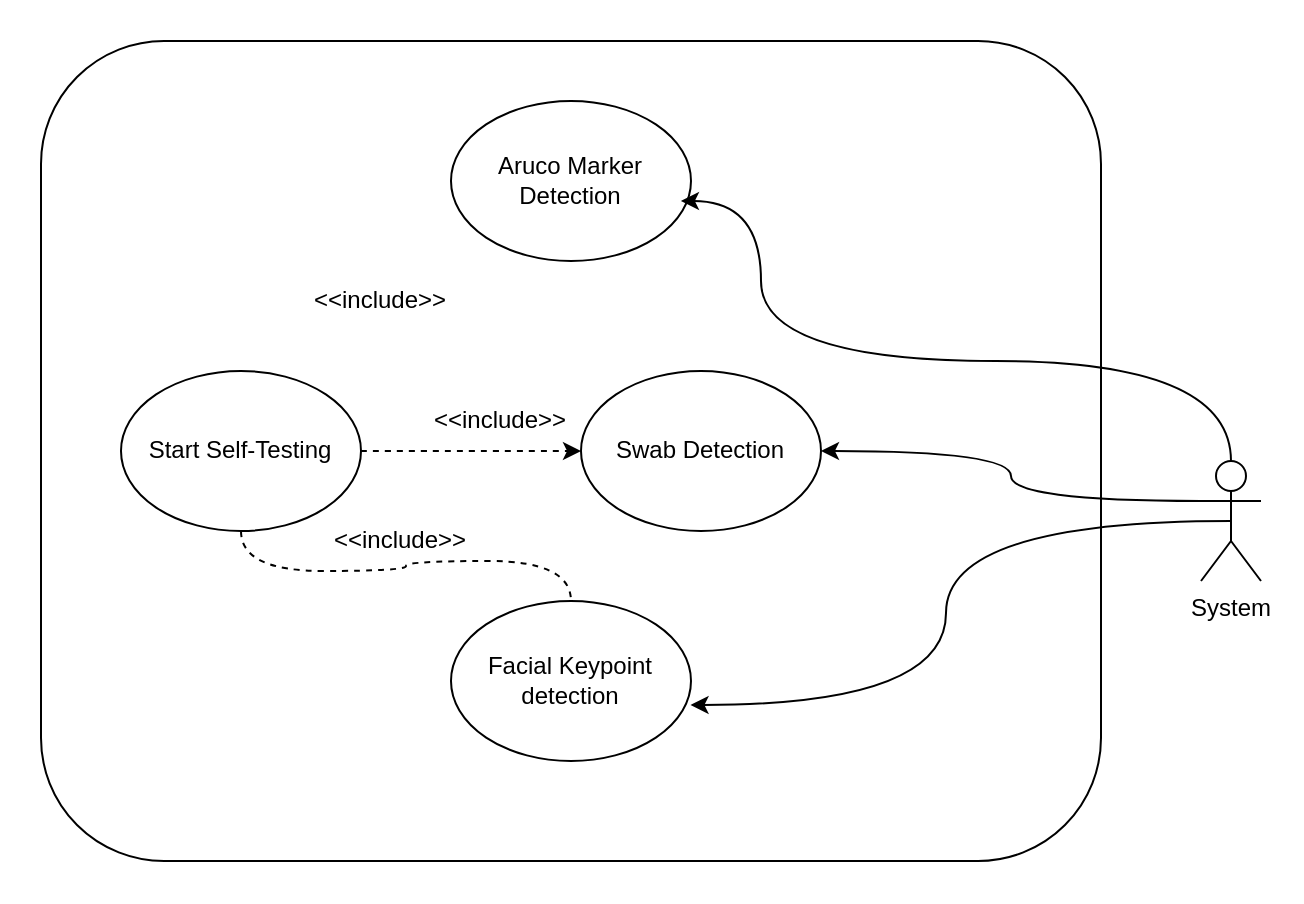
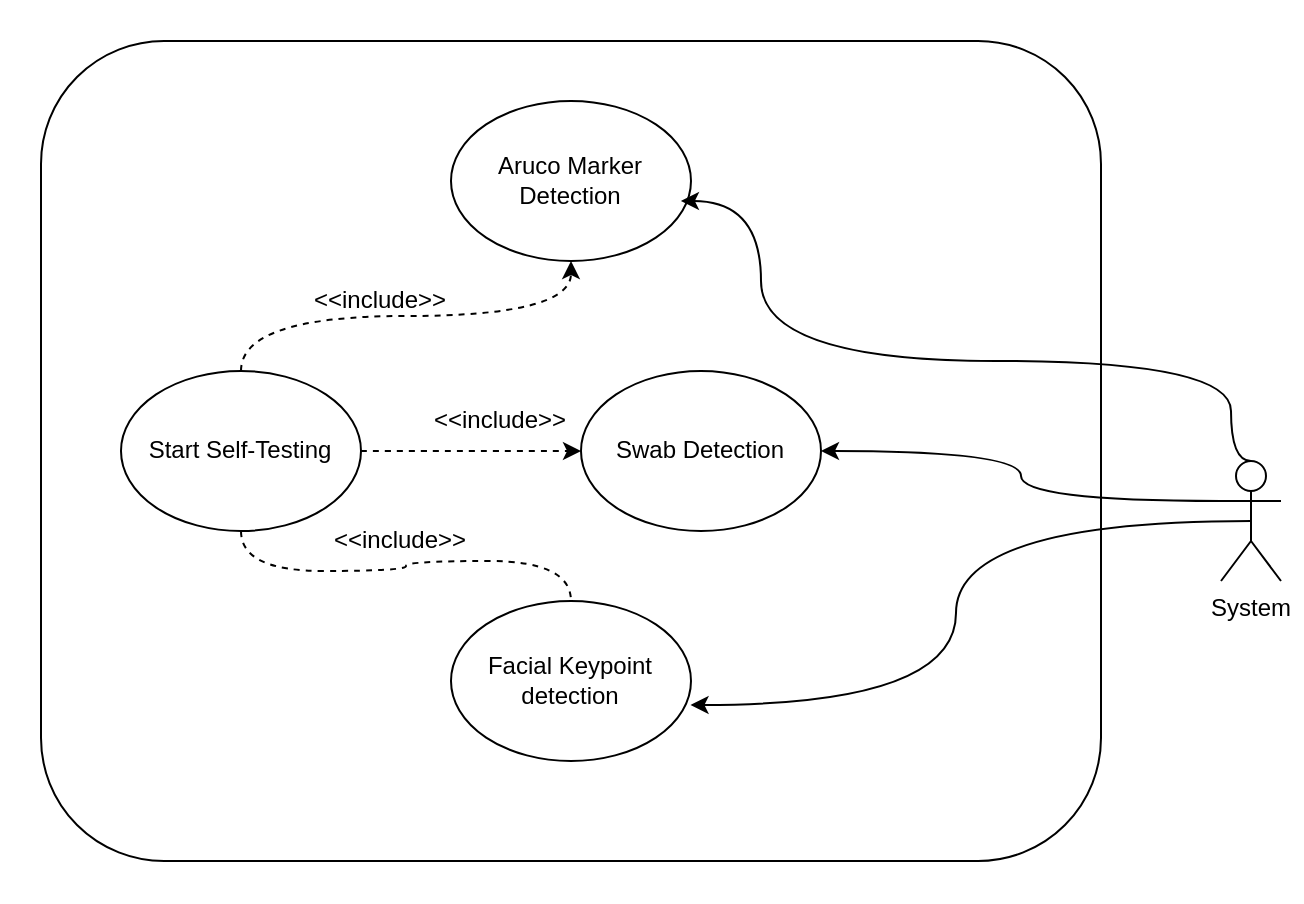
edge "Start Self-Testing" -> "Aruco Marker Detection": added
node "System": moved (1231, 521) -> (1251, 521)
